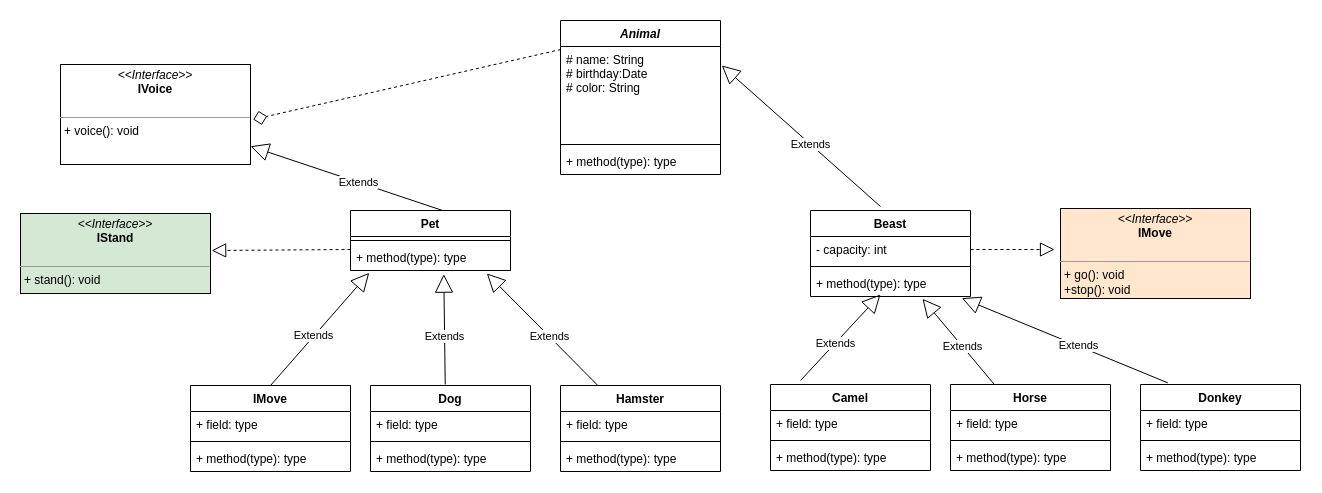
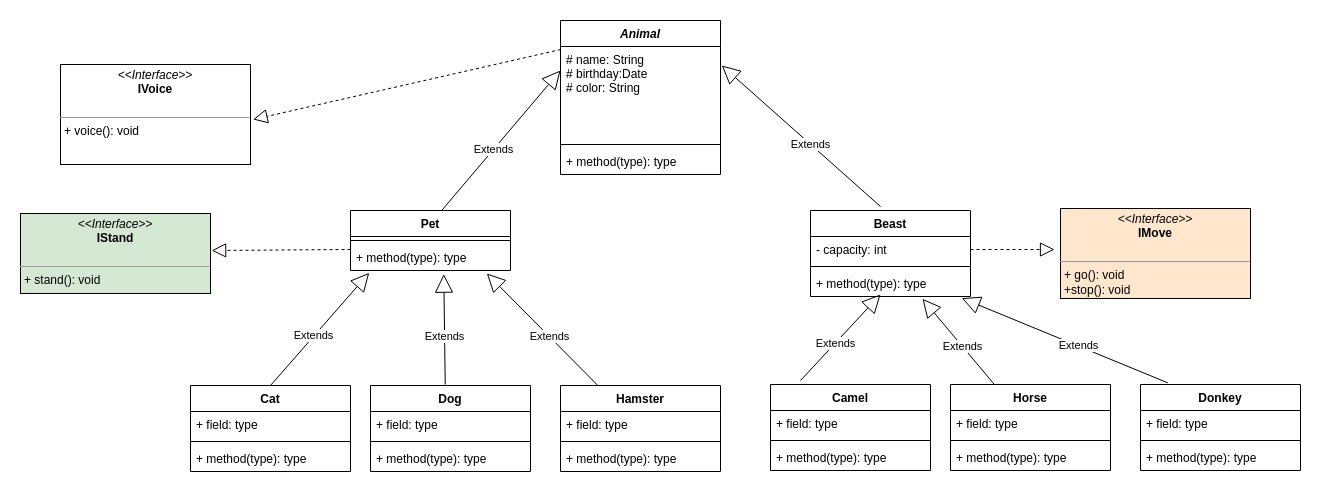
edge "# name: String # birthday:Date # color: String" -> "<<Interface>> IVoice + voice(): void": arrowhead diamond -> block
edge "Pet" -> "<<Interface>> IVoice + voice(): void": now "Pet" -> "# name: String # birthday:Date # color: String"
node "IMove": label "IMove" -> "Cat"
